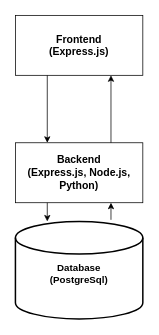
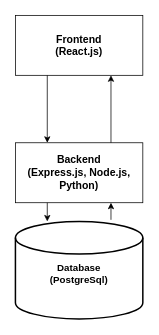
node "Frontend (Express.js)": label "Frontend (Express.js)" -> "Frontend (React.js)"
